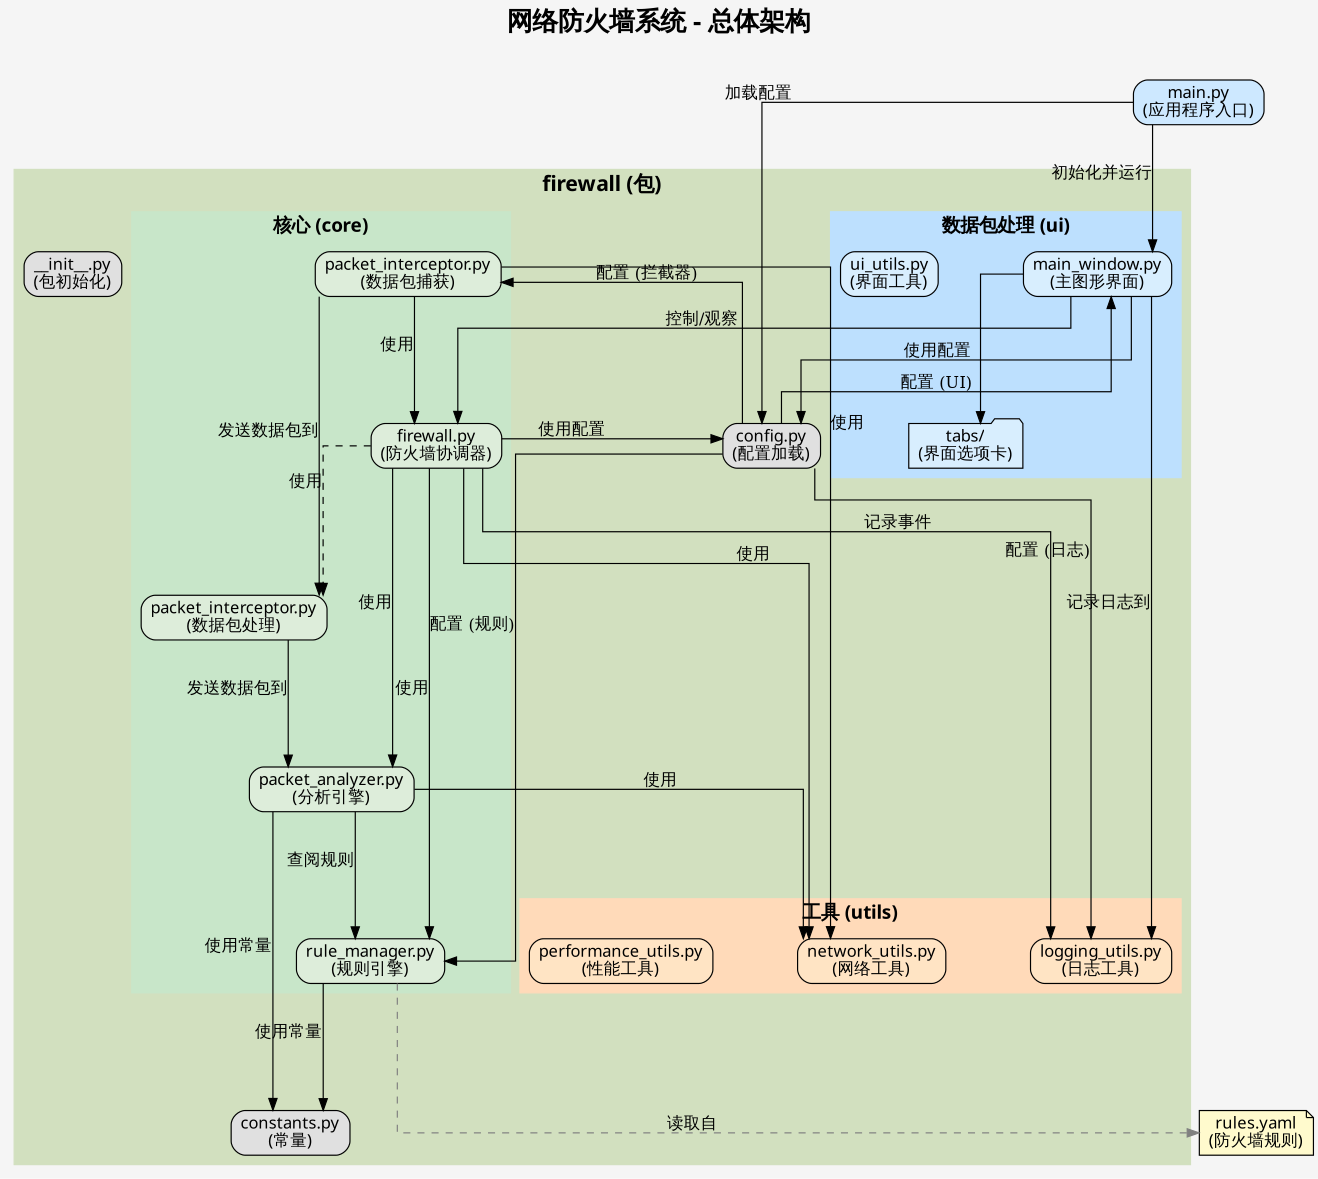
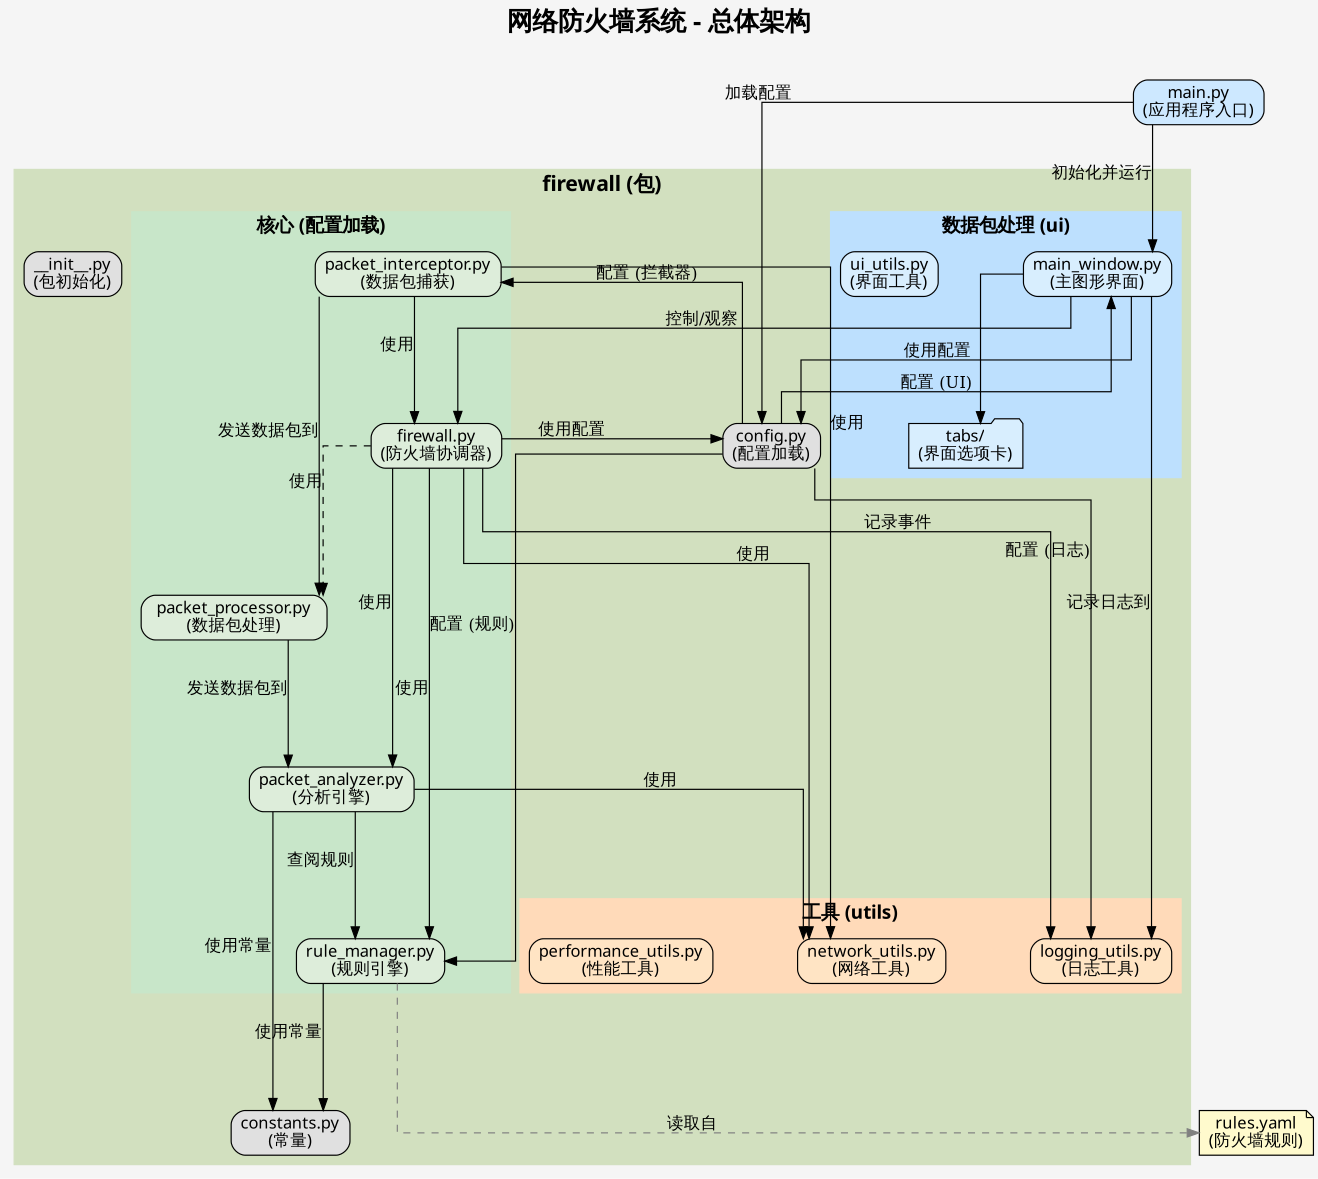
cluster "核心 (core)": label "核心 (core)" -> "核心 (配置加载)"
node "packet_interceptor.py (数据包处理)": label "packet_interceptor.py (数据包处理)" -> "packet_processor.py (数据包处理)"
